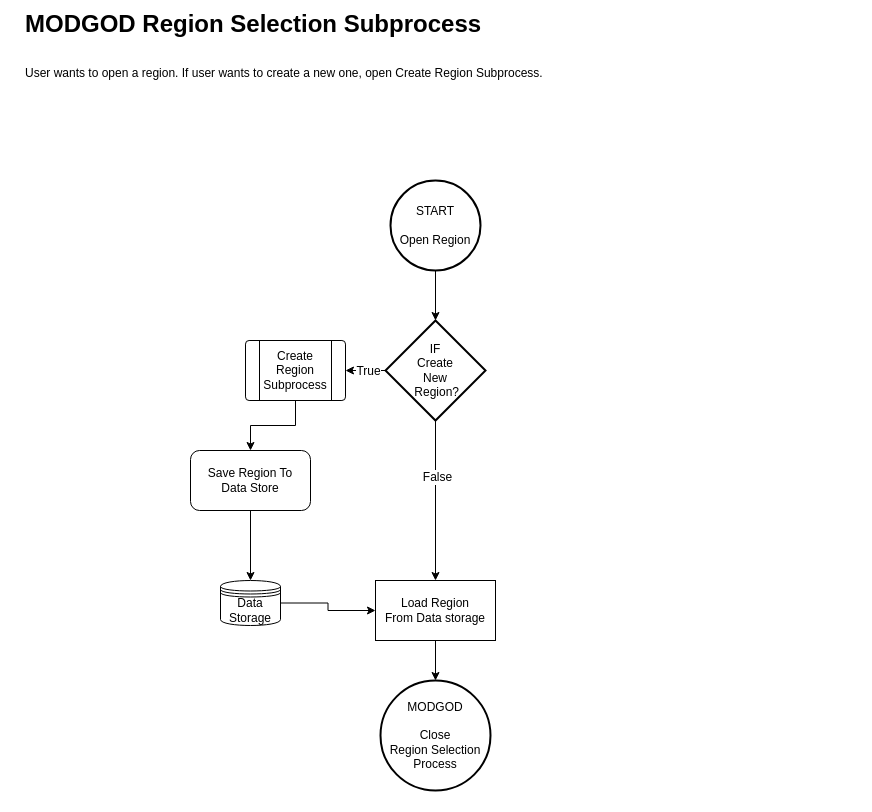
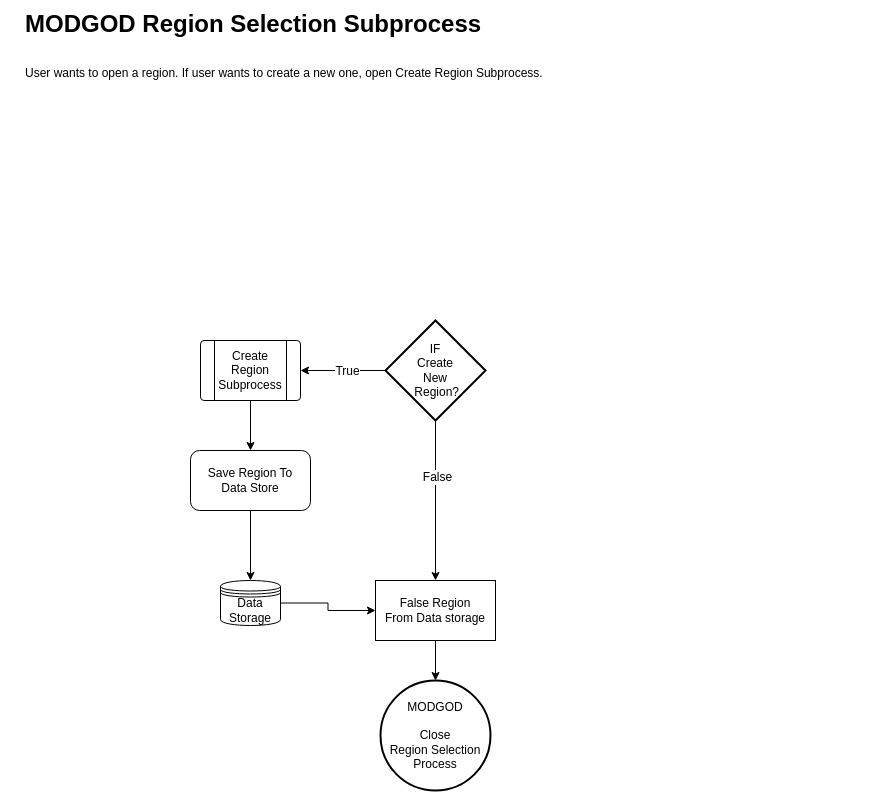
node "START Open Region": removed
edge "START Open Region" -> "IF Create New Region?": removed
node "Create Region Subprocess": moved (296, 371) -> (251, 371)
node "Load Region From Data storage": label "Load Region From Data storage" -> "False Region From Data storage"
